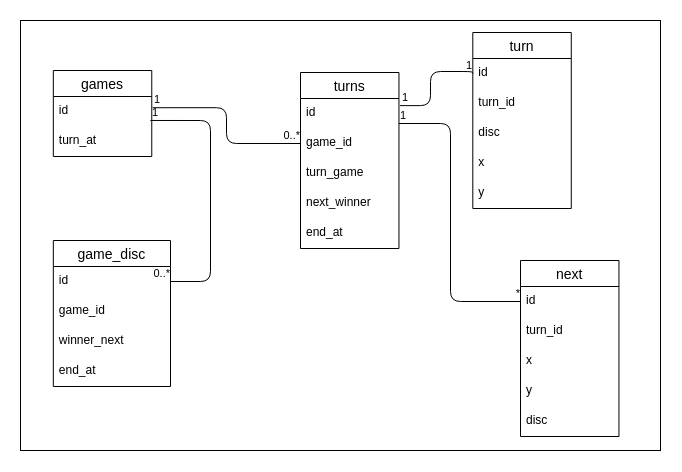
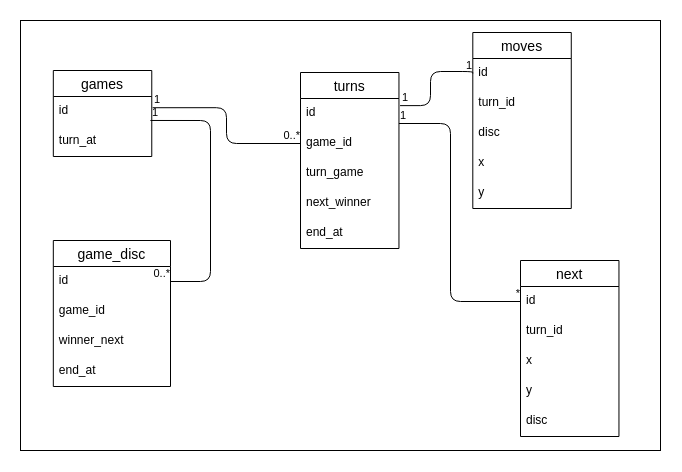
node "turn": label "turn" -> "moves"
